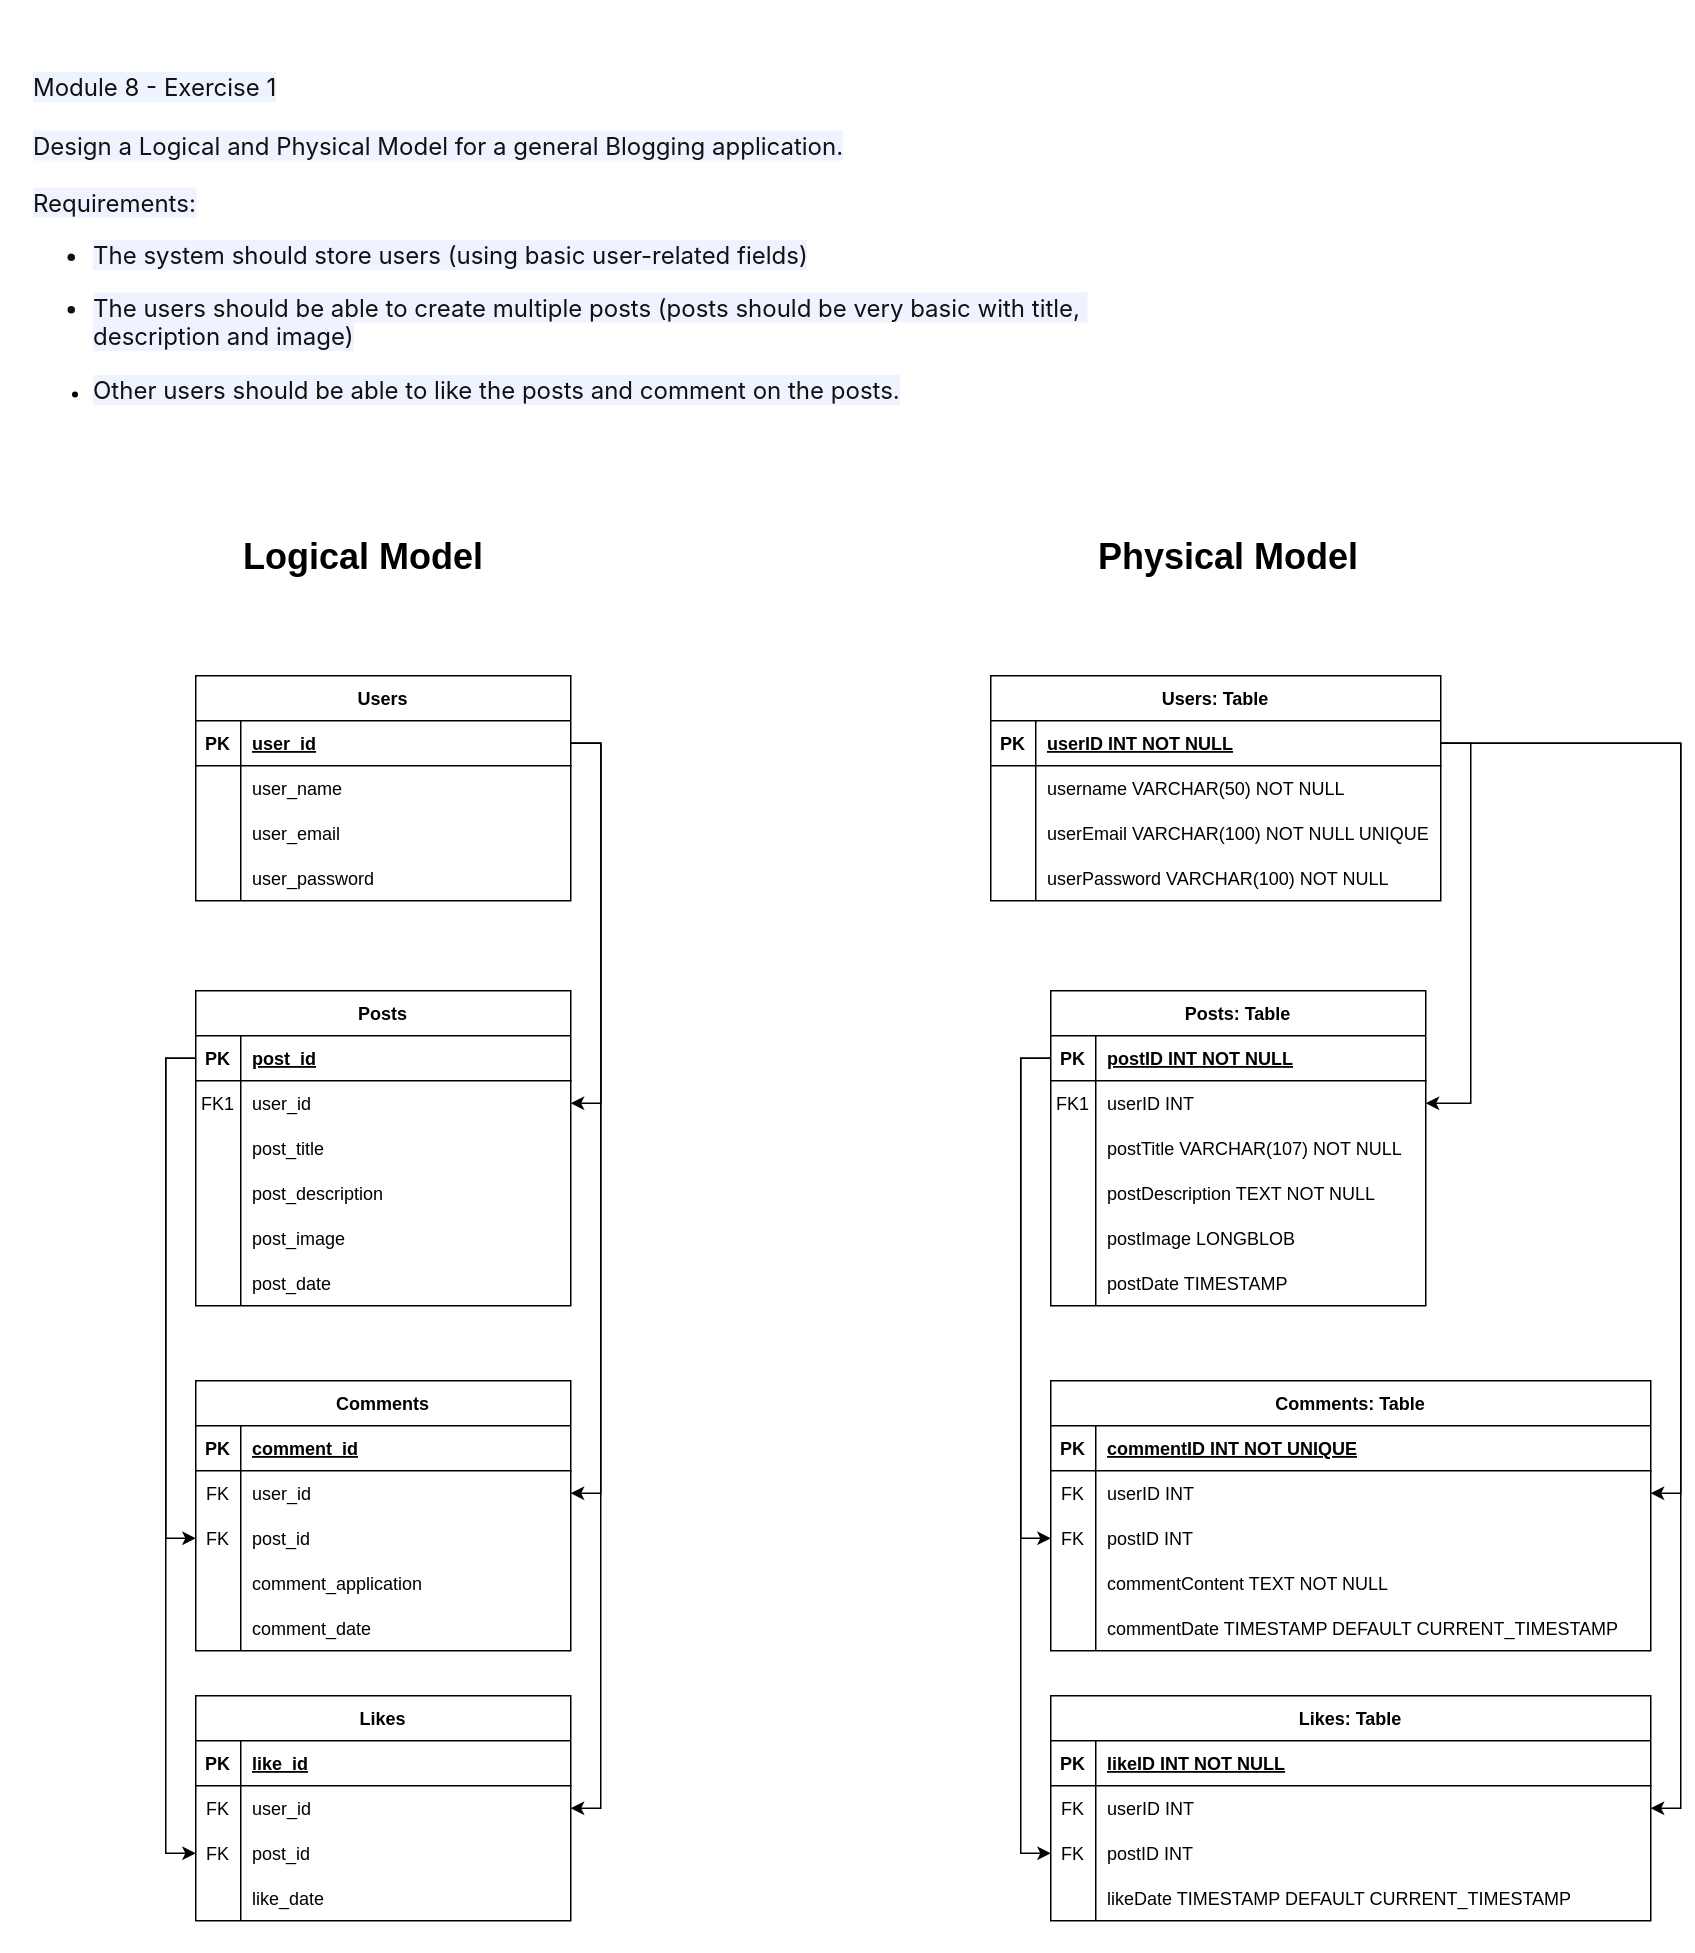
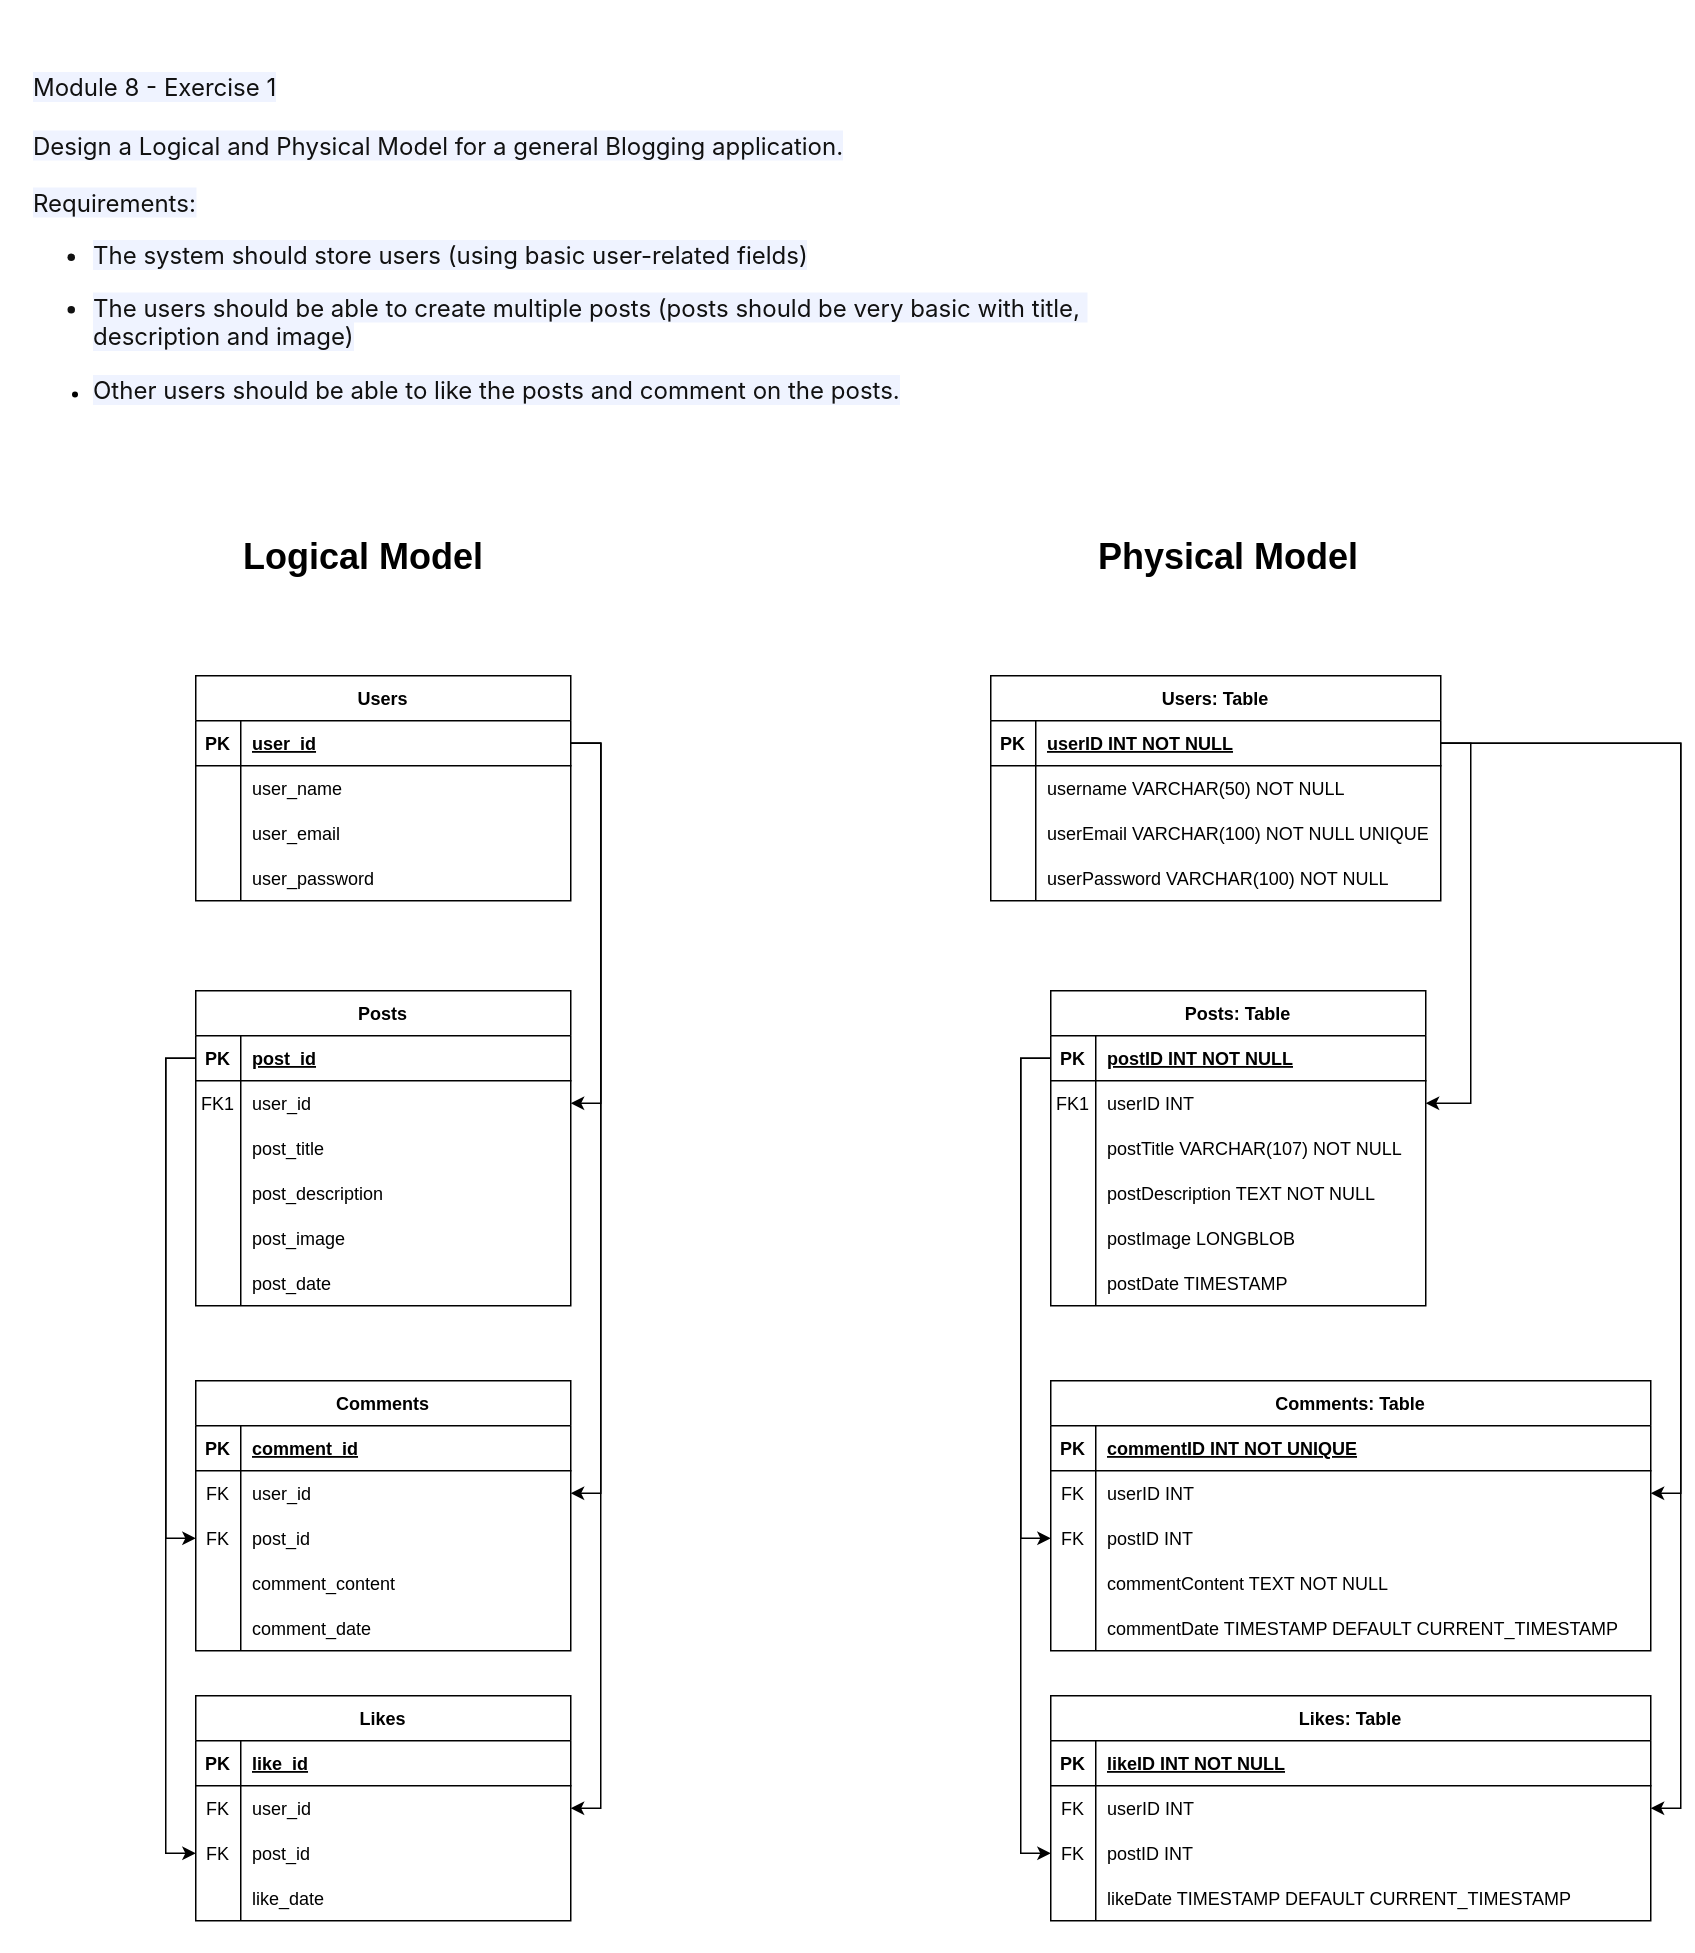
node "comment_application": label "comment_application" -> "comment_content"
